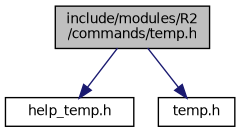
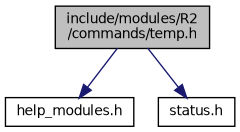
node "help_temp.h": label "help_temp.h" -> "help_modules.h"
node "temp.h": label "temp.h" -> "status.h"
